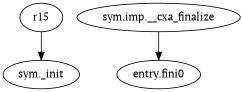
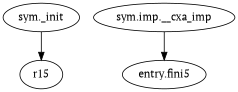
node "sym.imp.__cxa_finalize": label "sym.imp.__cxa_finalize" -> "sym.imp.__cxa_imp"
edge "r15" -> "sym._init": reversed
node "entry.fini0": label "entry.fini0" -> "entry.fini5"
